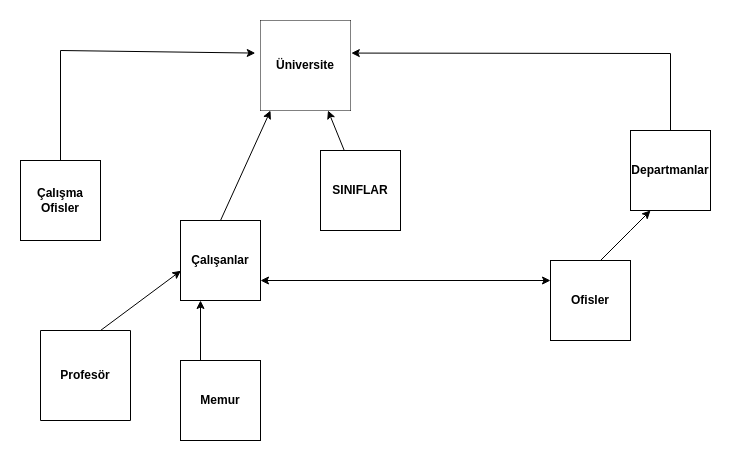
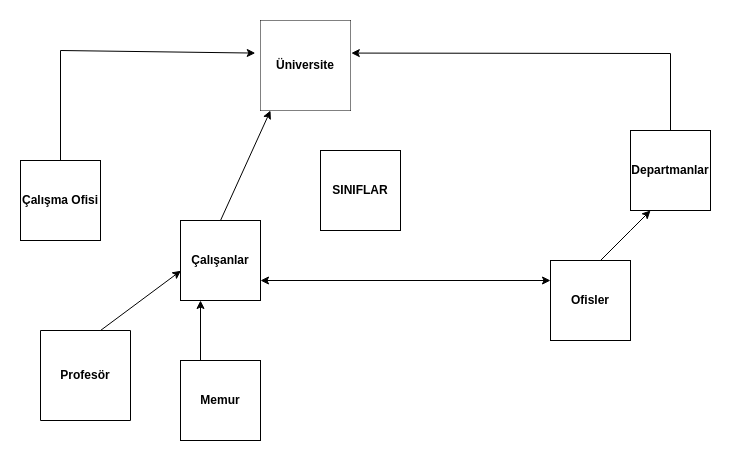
edge "SINIFLAR" -> "Üniversite": removed
node "Çalışma Ofisler": label "Çalışma Ofisler" -> "Çalışma Ofisi"
